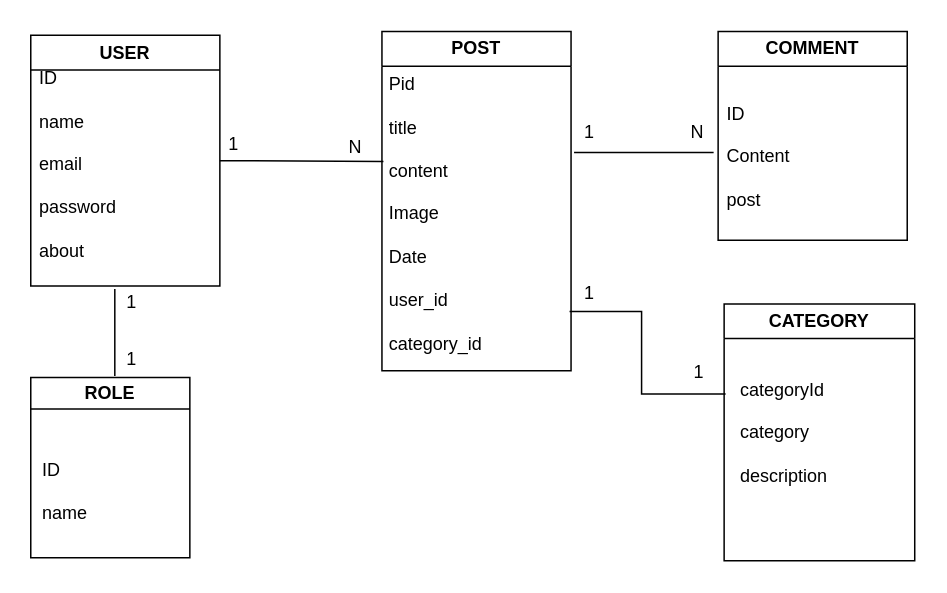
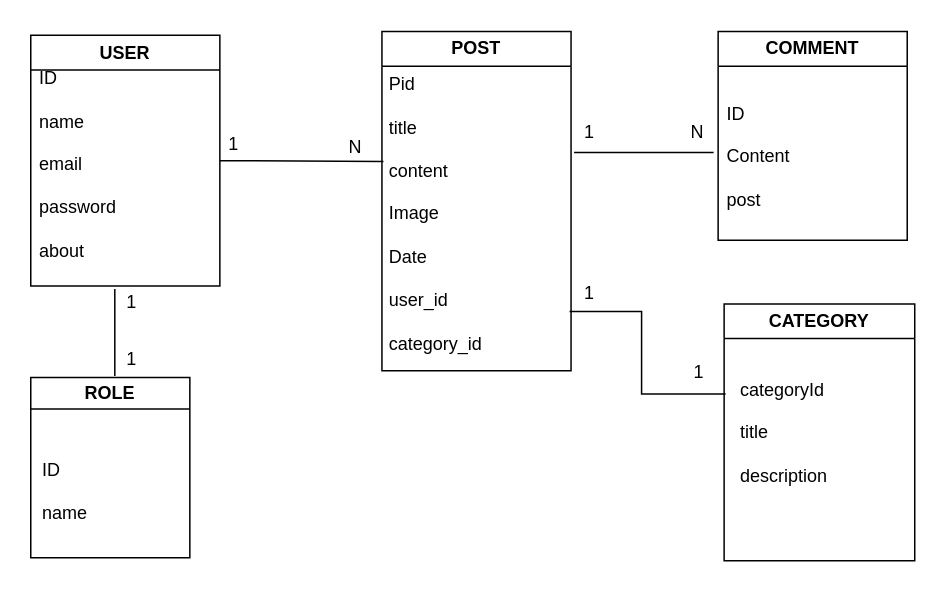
node "categoryId category description": label "categoryId category description" -> "categoryId title description"
